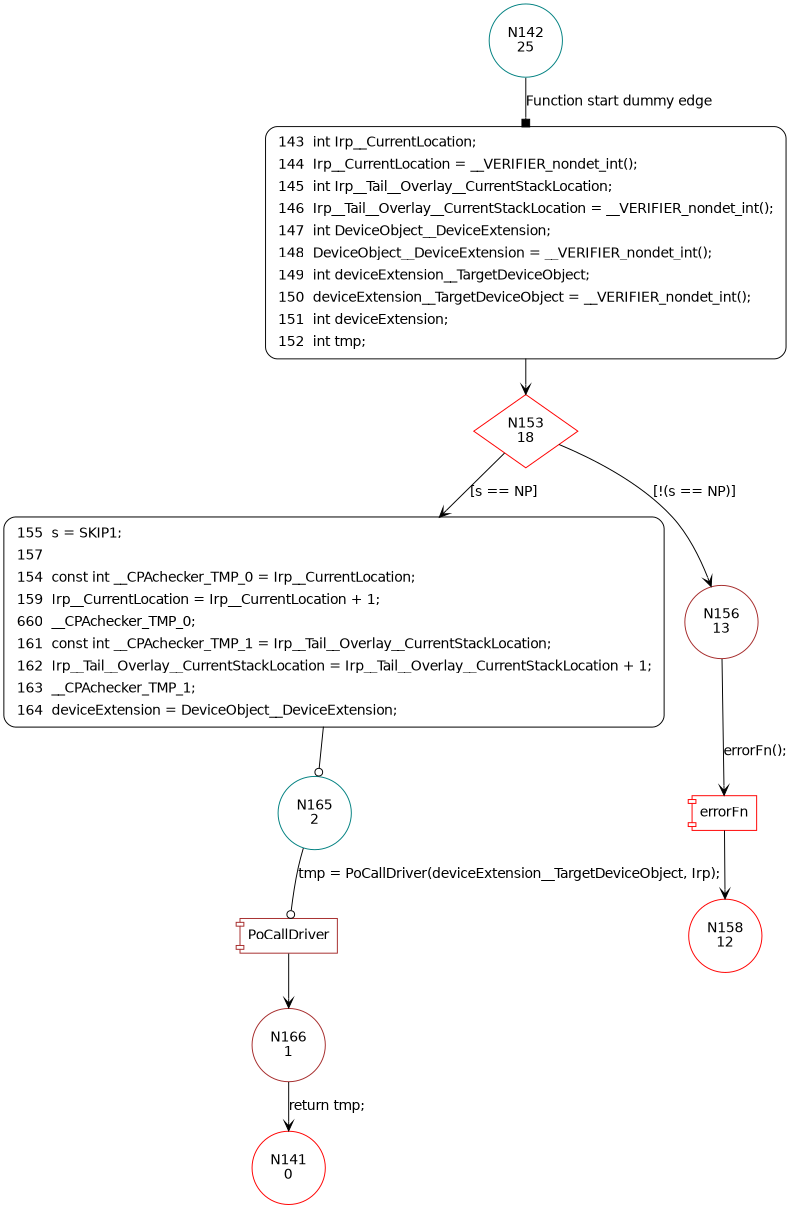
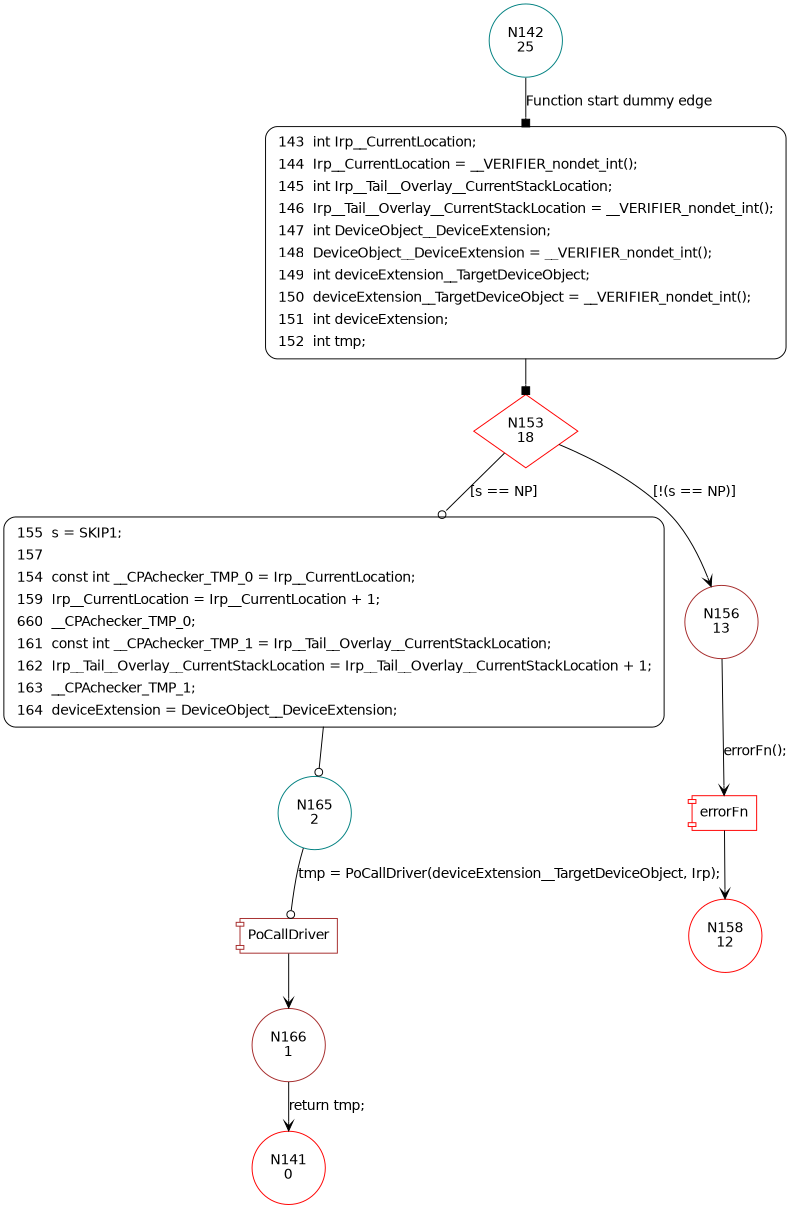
edge "143" -> "N153 18": arrowhead vee -> box
edge "N153 18" -> "155": arrowhead vee -> odot
